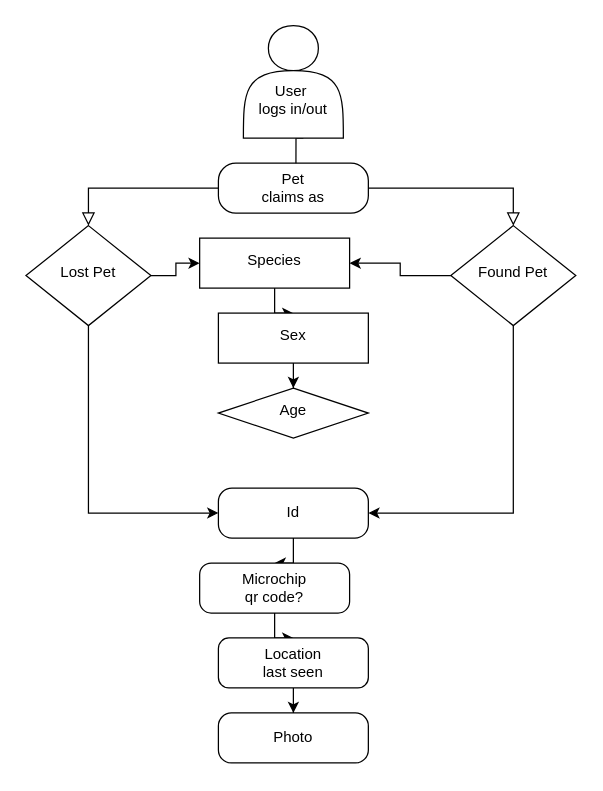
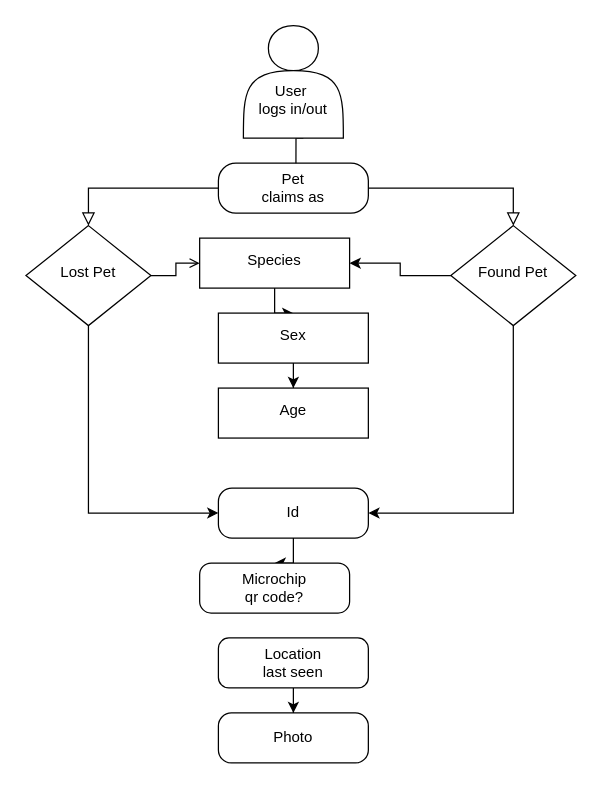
edge "Lost Pet" -> "Species": arrowhead classic -> open
node "Age": shape diamond -> rectangle
edge "Microchip qr code?" -> "Location last seen": removed
